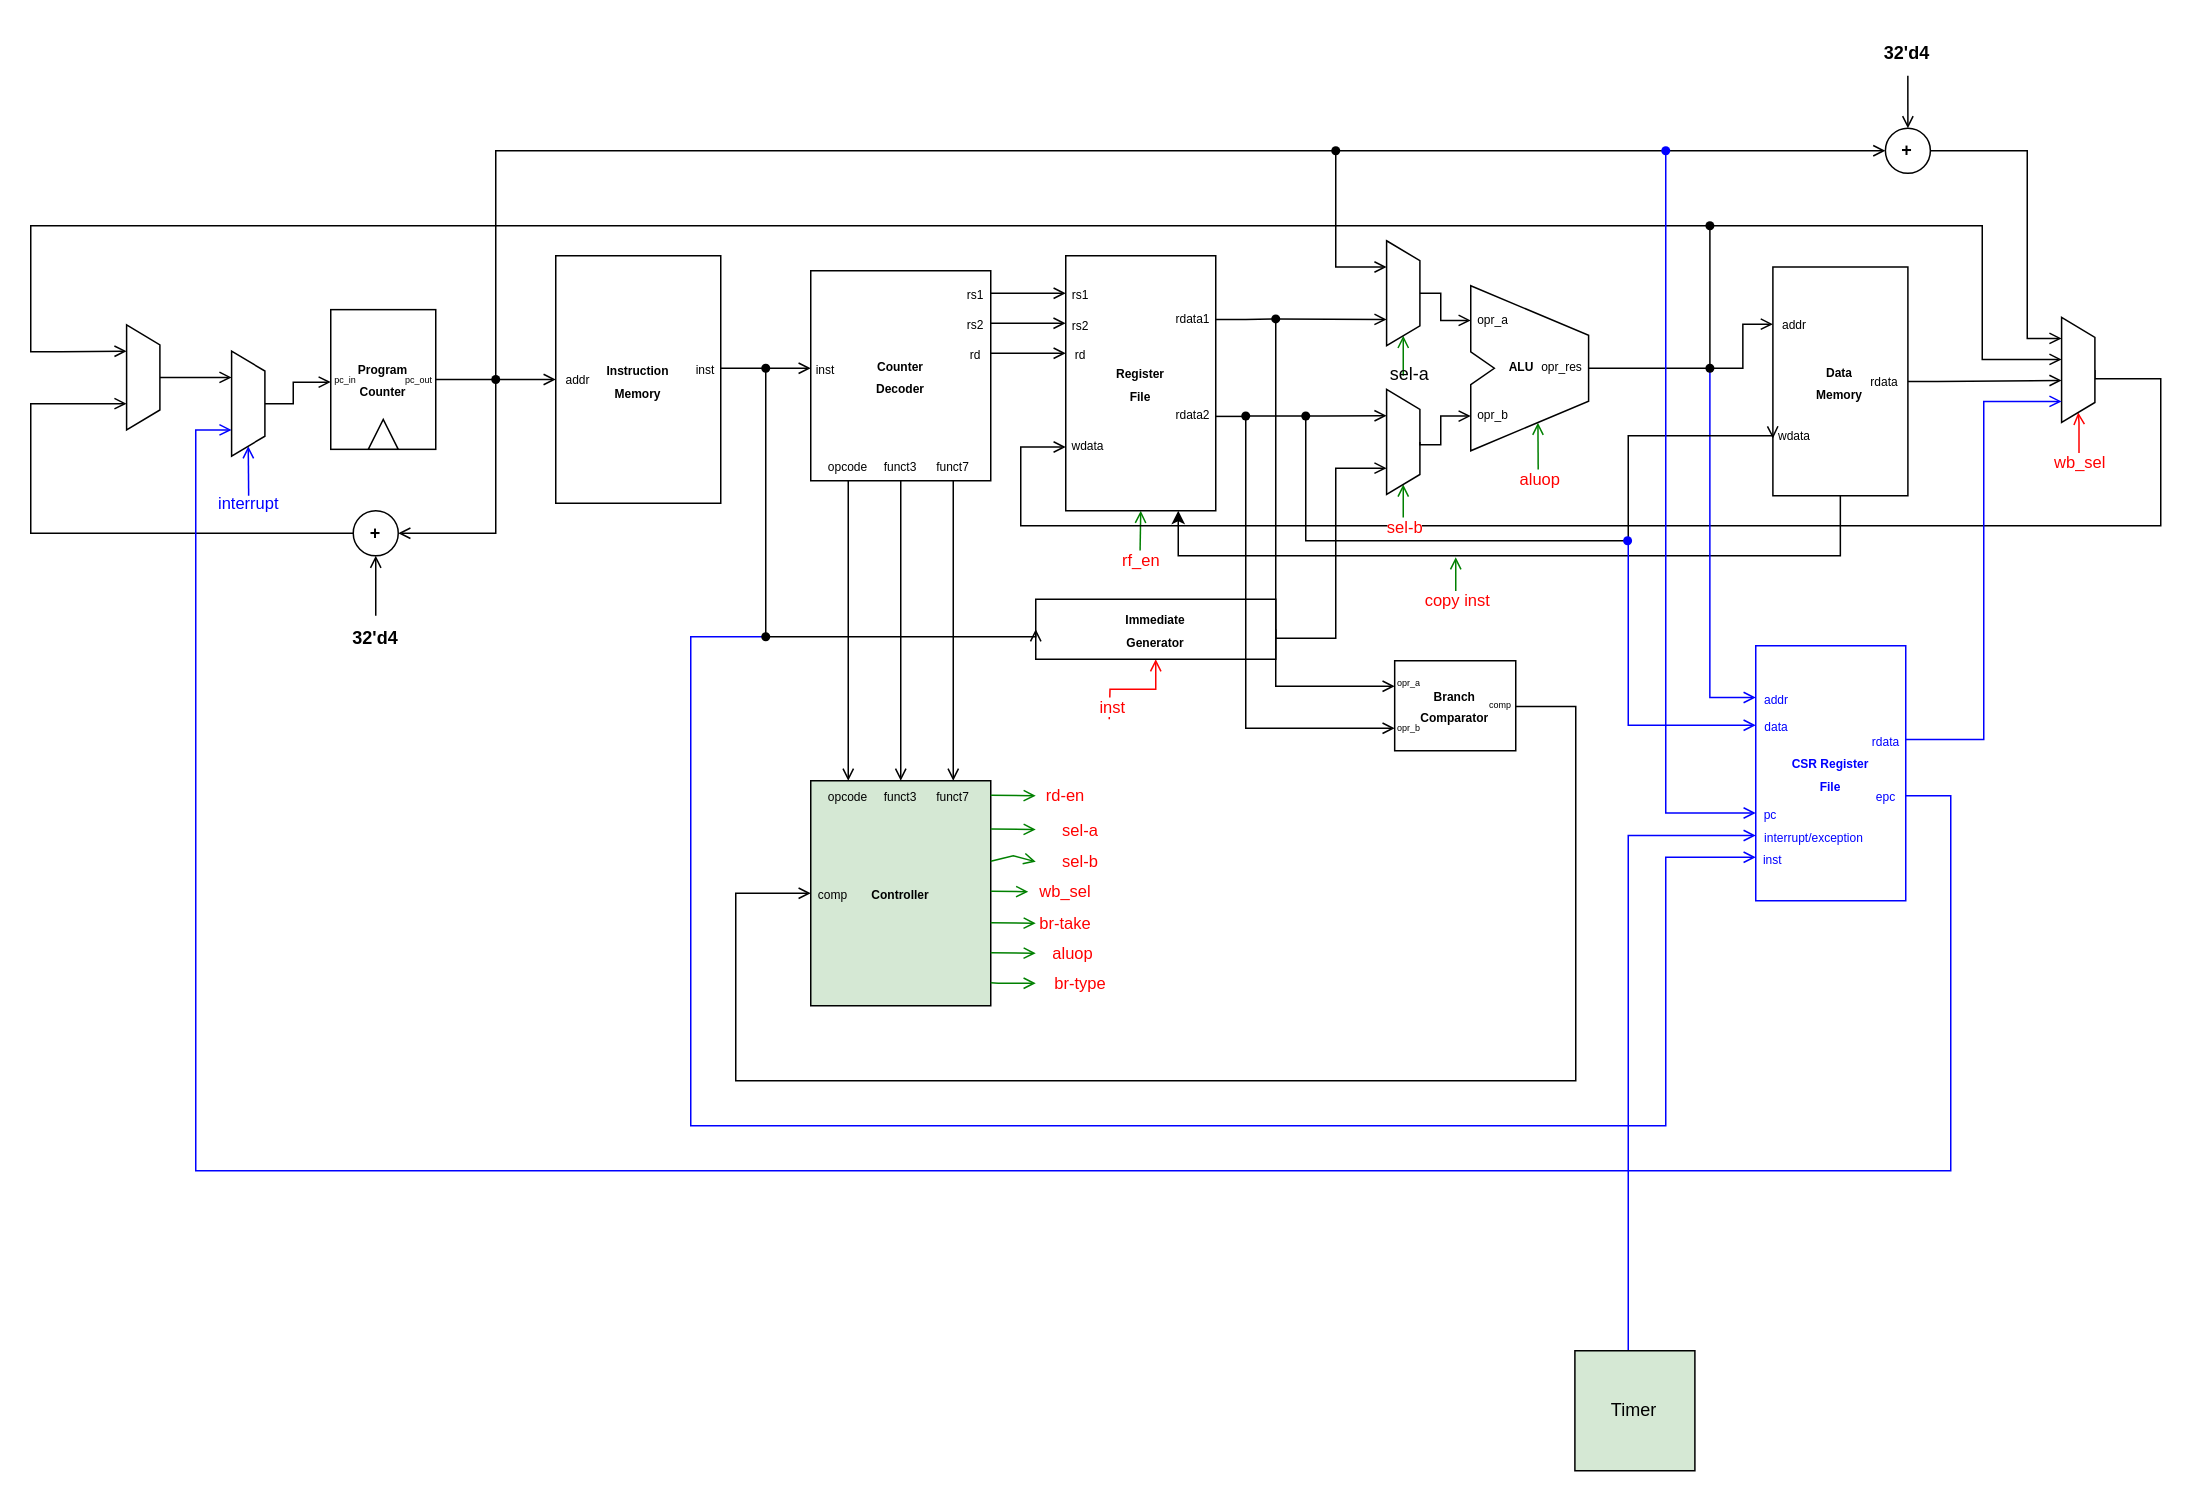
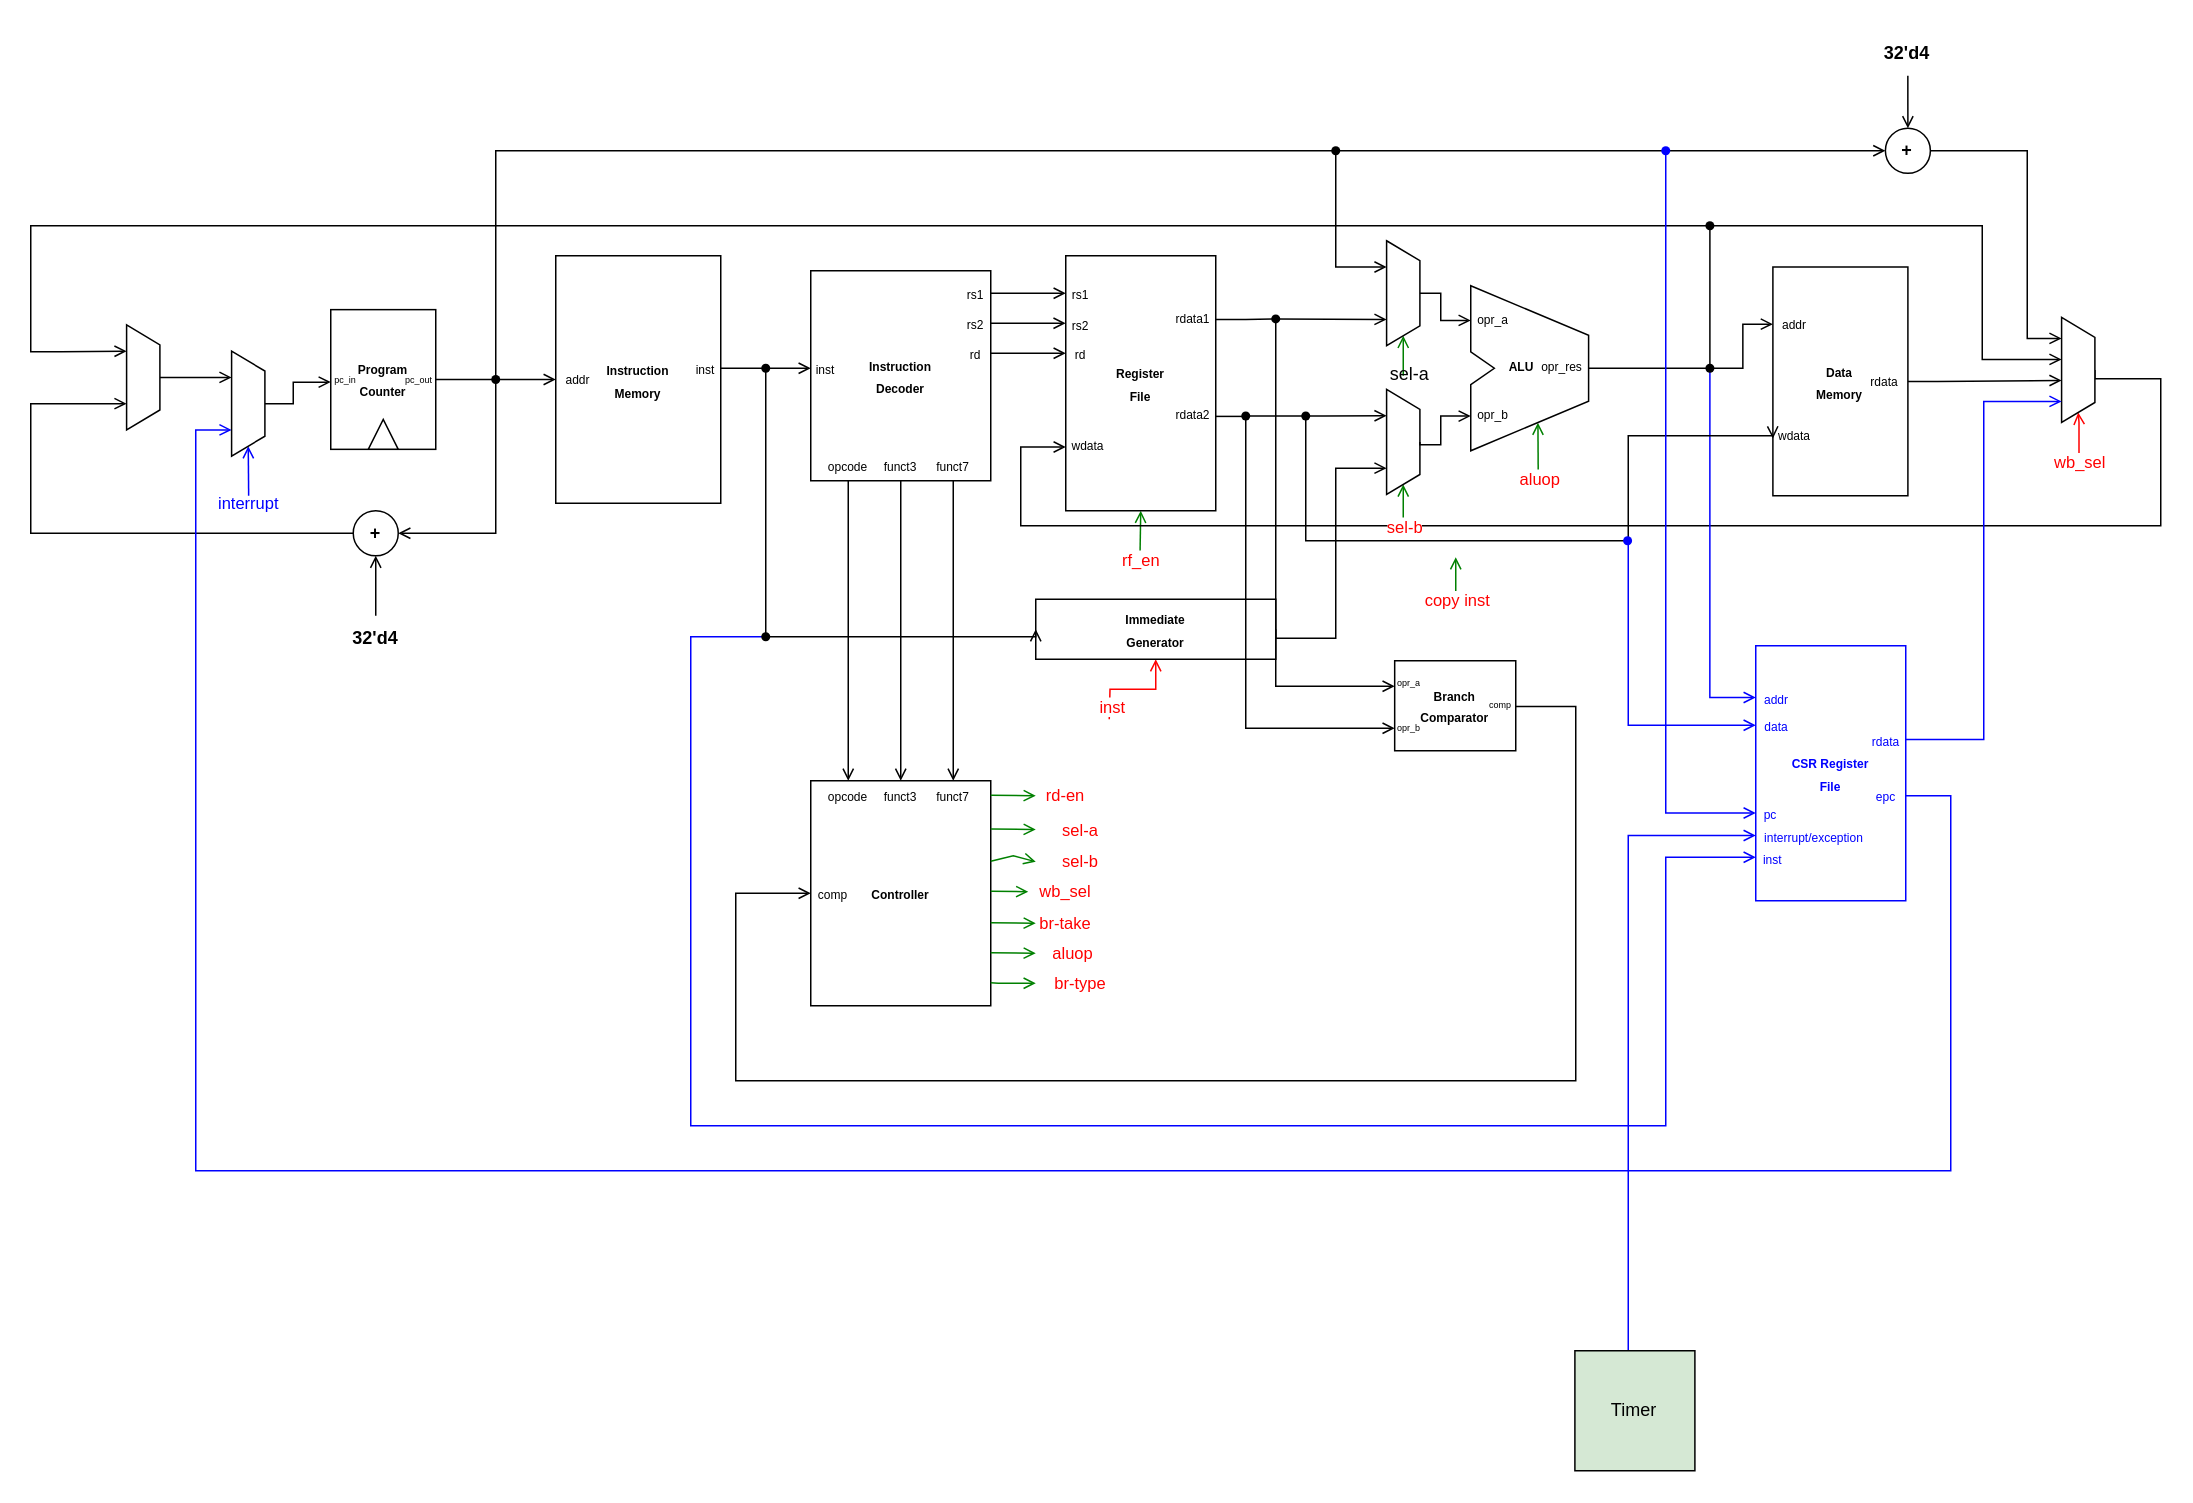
node "Counter Decoder": label "Counter Decoder" -> "Instruction Decoder"
edge "Data Memory" -> "Register File": removed
node "Controller": fillcolor #d5e8d4 -> #ffffff
